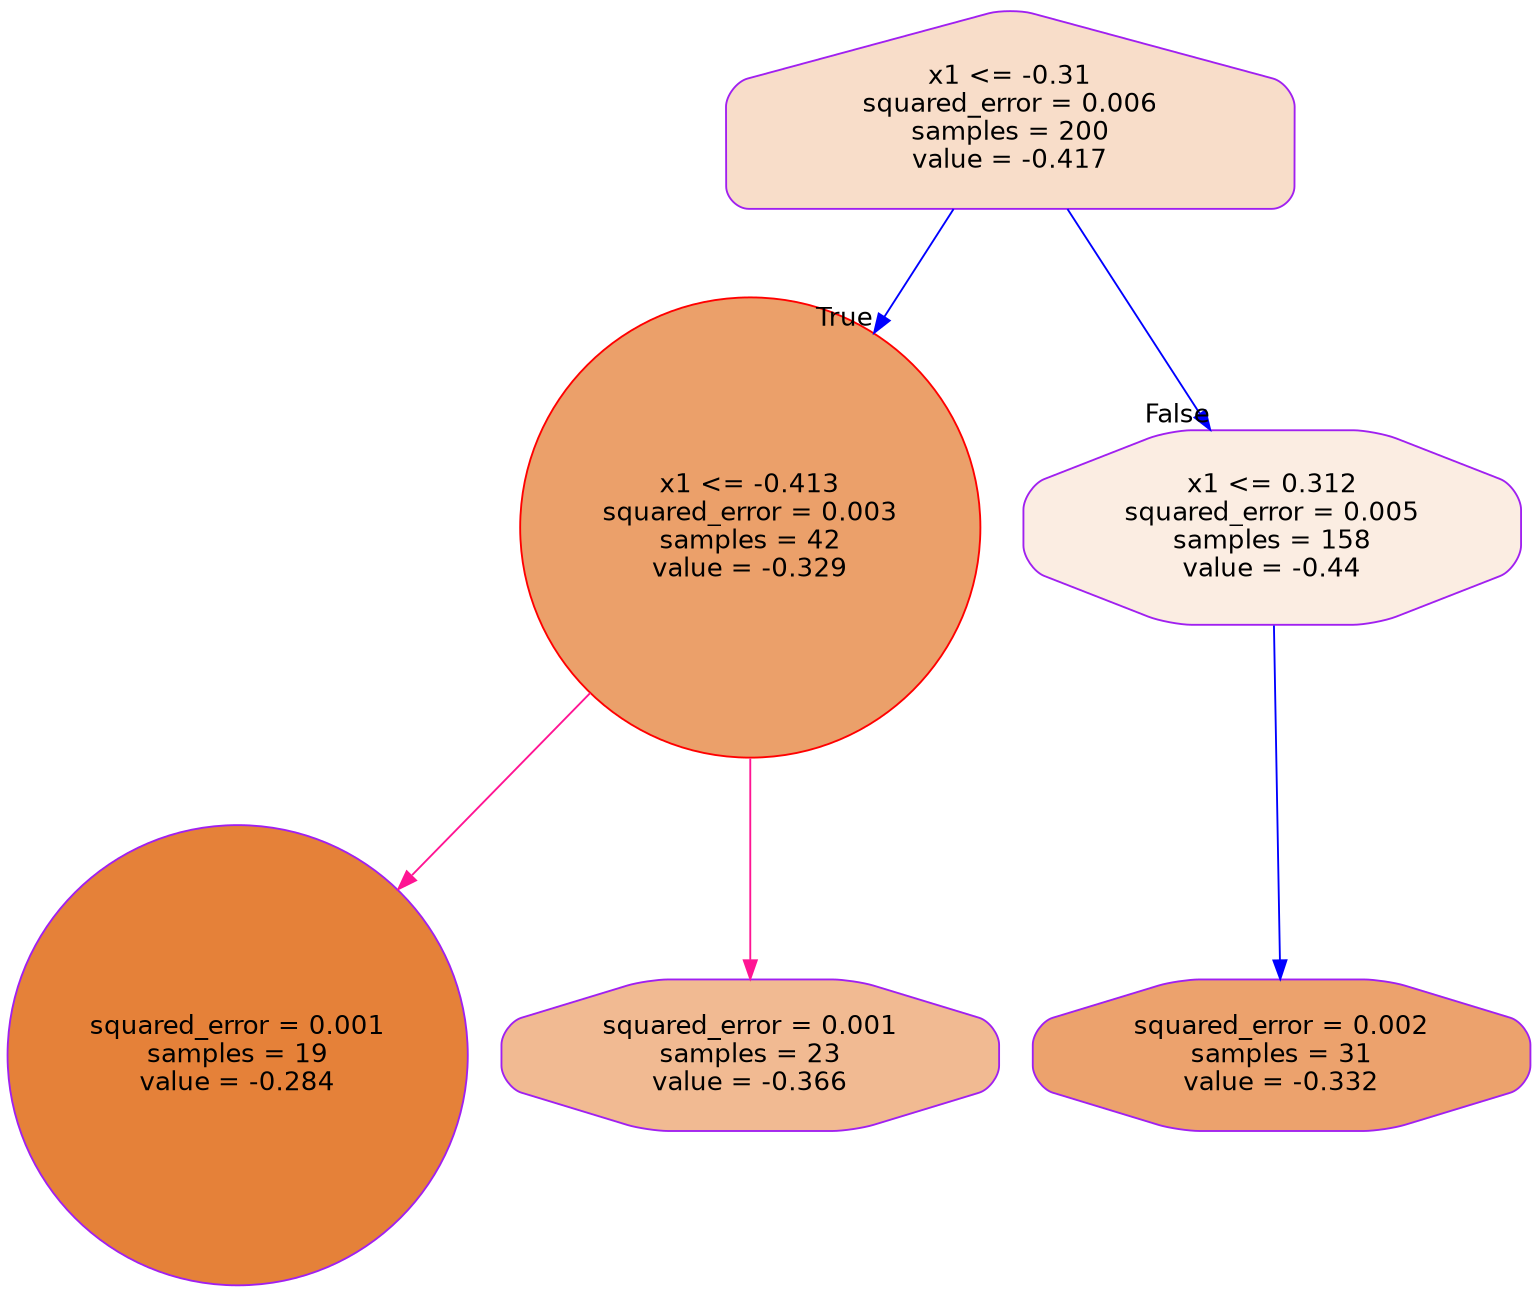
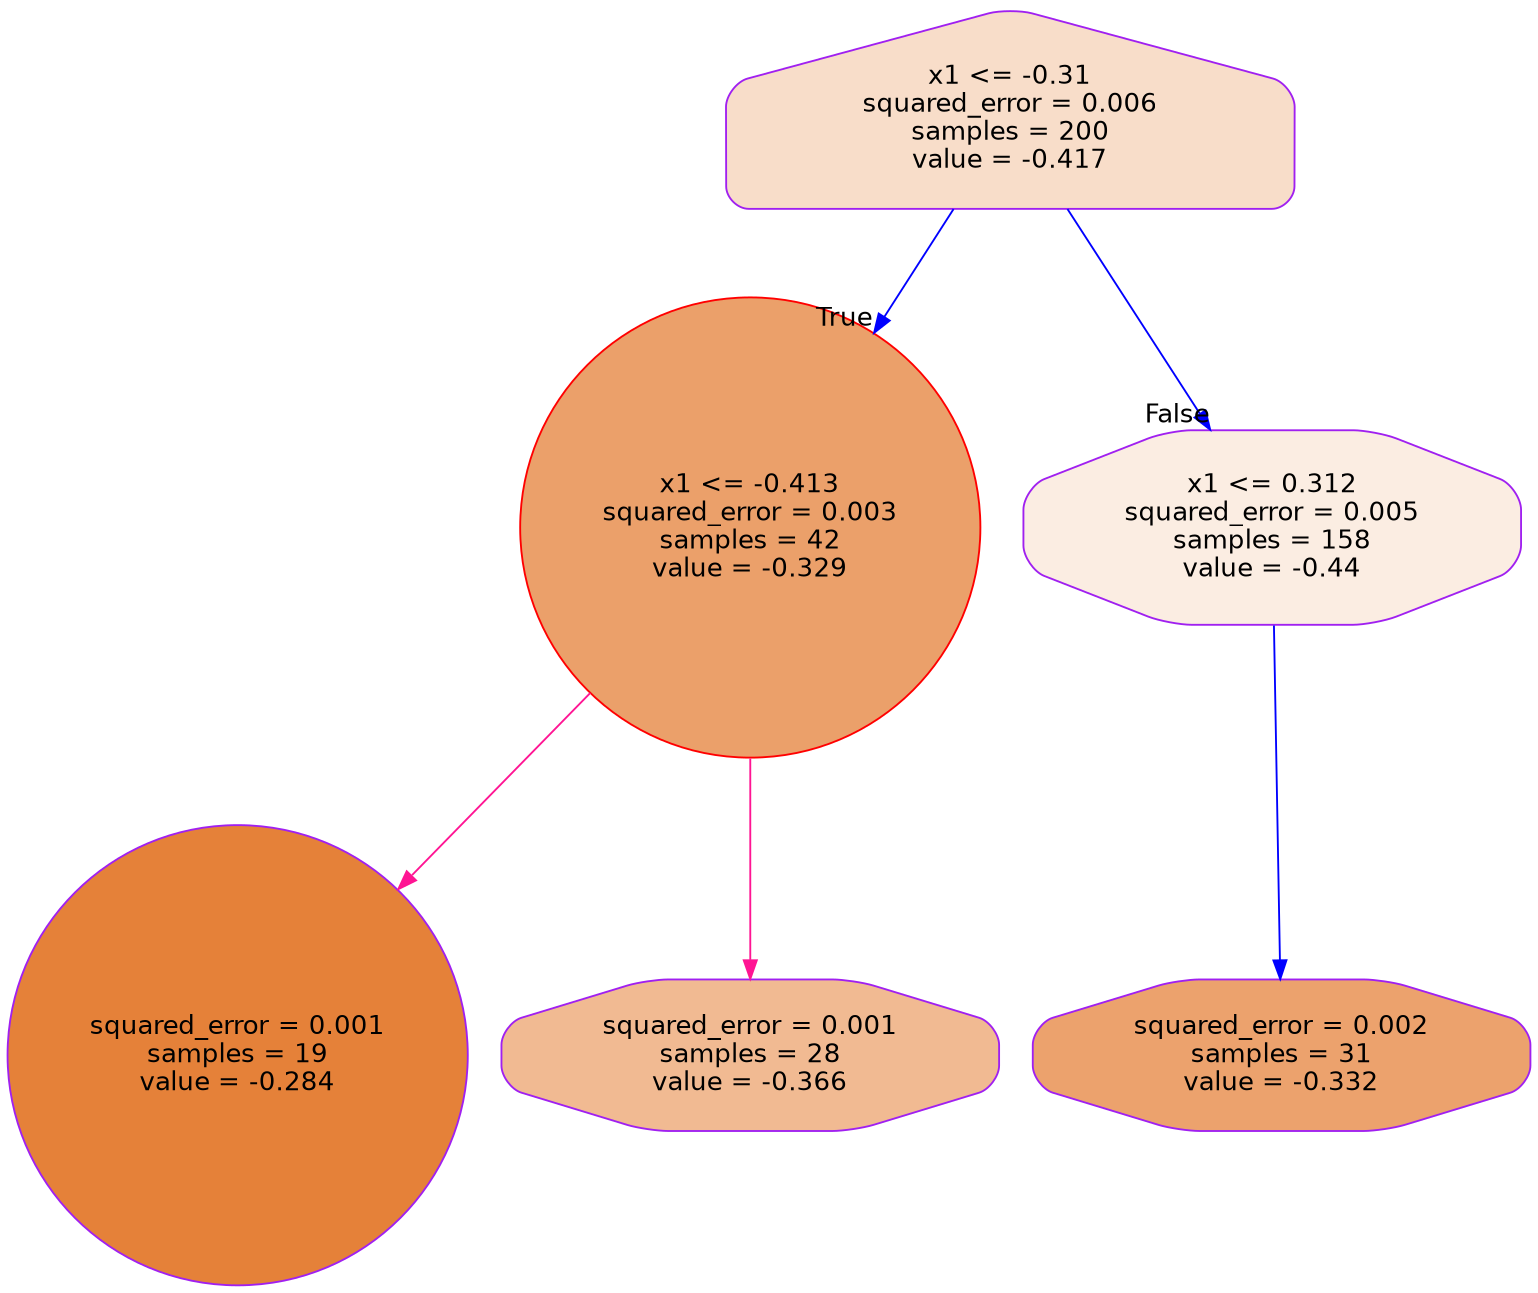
node "squared_error = 0.001 samples = 23 value = -0.366": label "squared_error = 0.001 samples = 23 value = -0.366" -> "squared_error = 0.001 samples = 28 value = -0.366"
